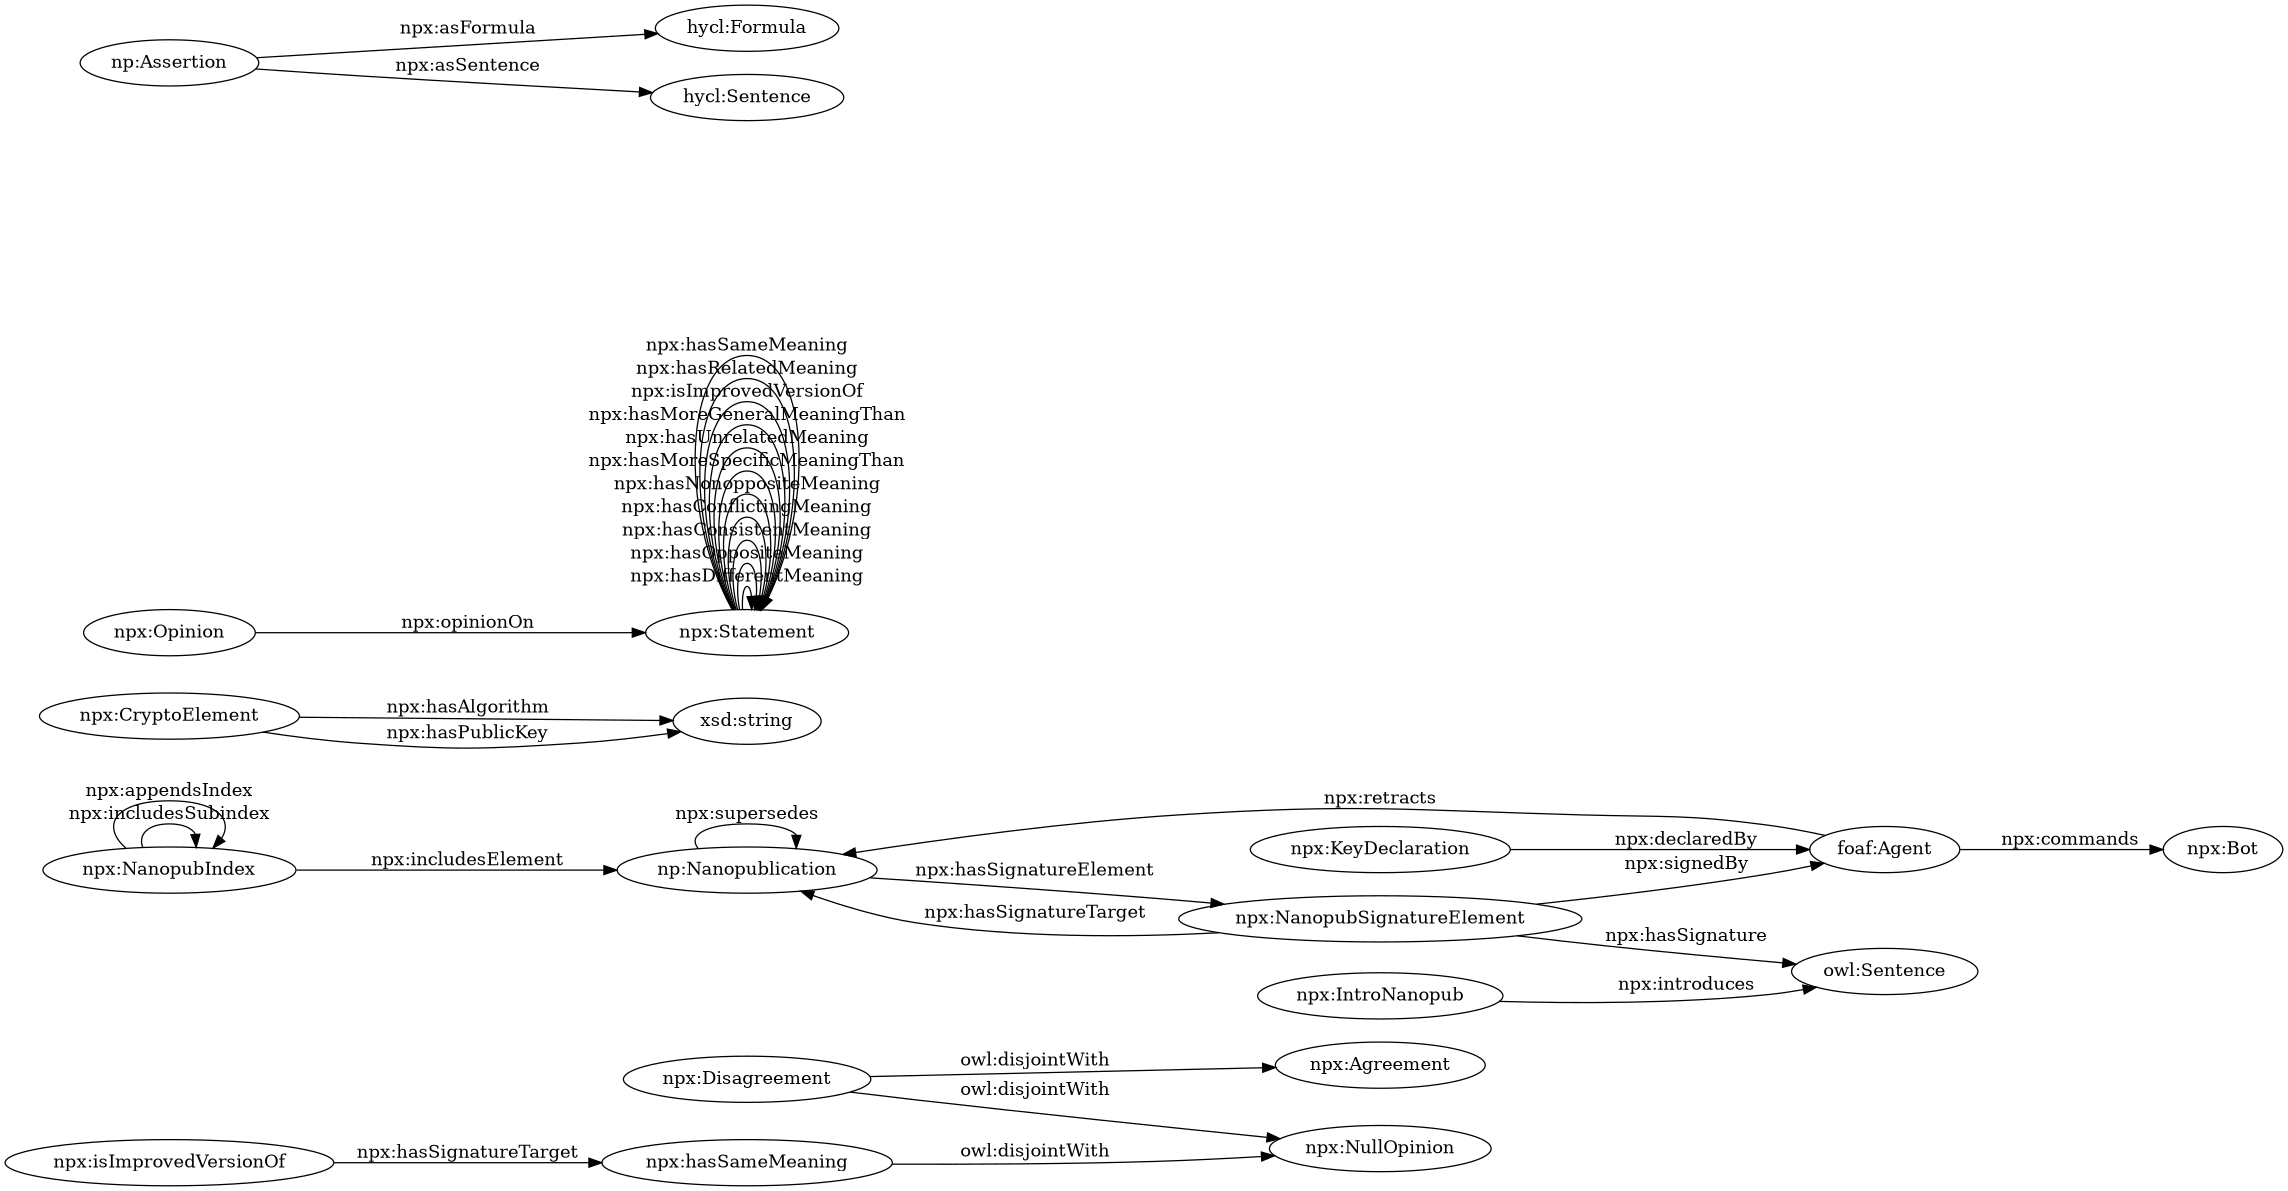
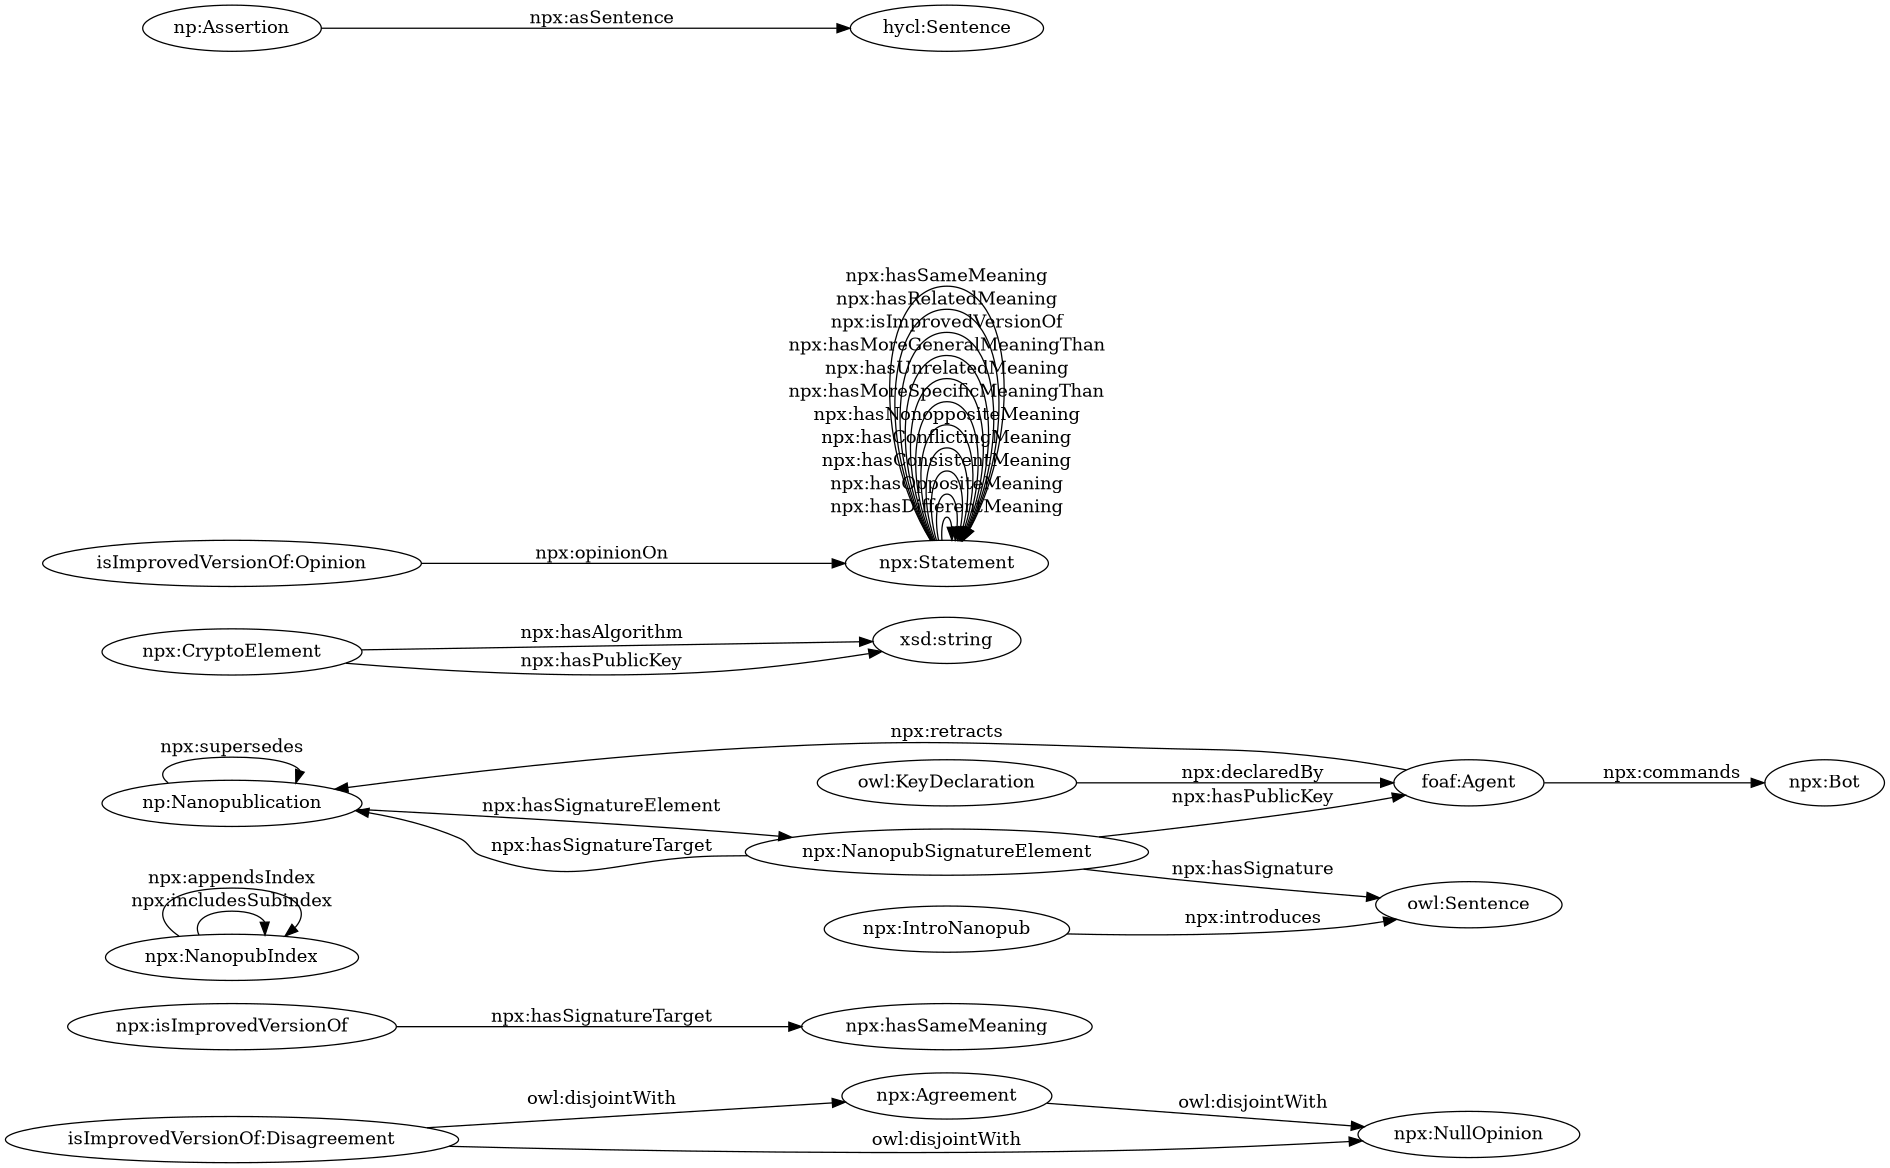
node "hycl:Formula": removed
node "npx:Opinion": label "npx:Opinion" -> "isImprovedVersionOf:Opinion"
node "npx:KeyDeclaration": label "npx:KeyDeclaration" -> "owl:KeyDeclaration"
edge "npx:NanopubSignatureElement" -> "foaf:Agent": label "npx:signedBy" -> "npx:hasPublicKey"
edge "npx:NanopubIndex" -> "np:Nanopublication": removed, label "npx:includesElement"
node "npx:Disagreement": label "npx:Disagreement" -> "isImprovedVersionOf:Disagreement"
edge "npx:hasSameMeaning" -> "npx:NullOpinion": now "npx:Agreement" -> "npx:NullOpinion"
